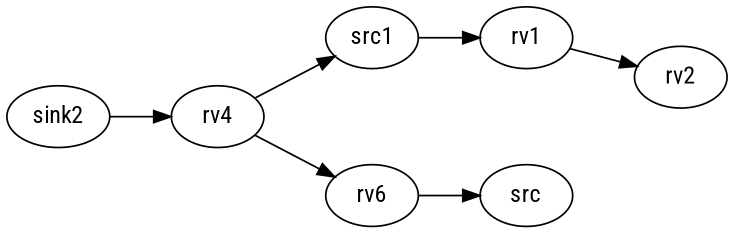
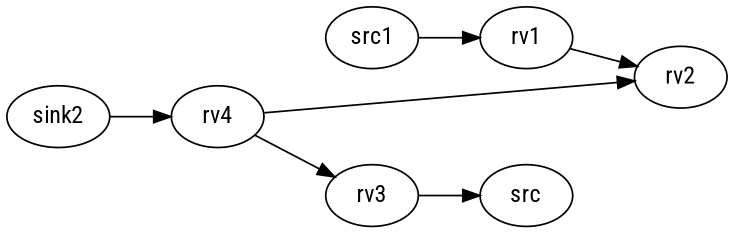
edge "rv4" -> "src1": now "rv4" -> "rv2"
node "rv6": label "rv6" -> "rv3"
